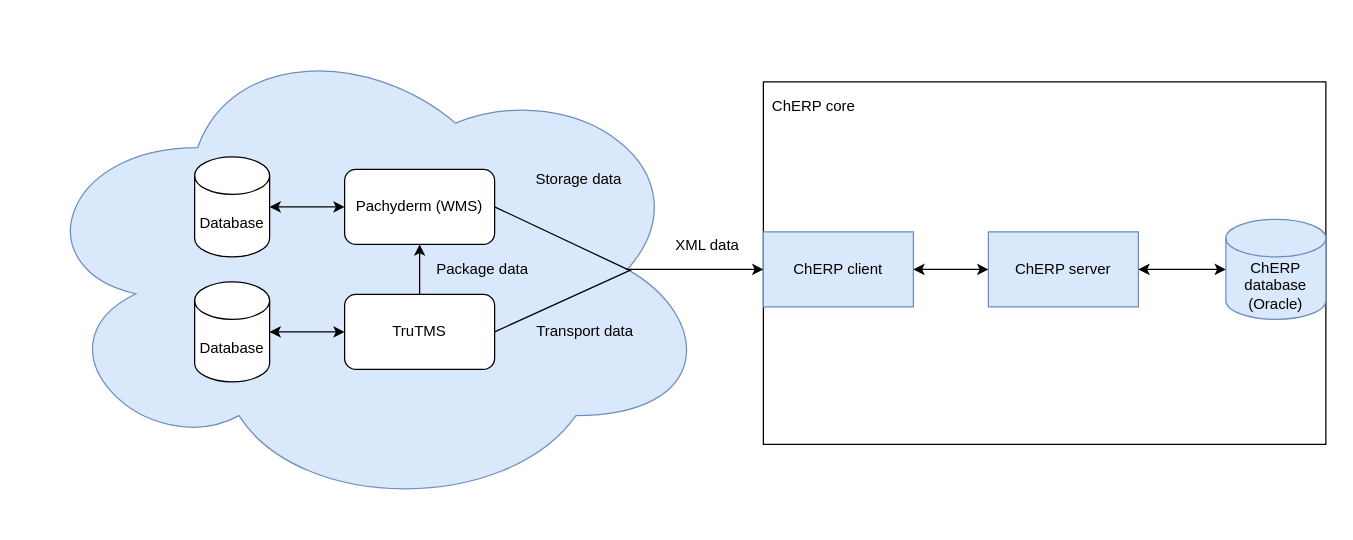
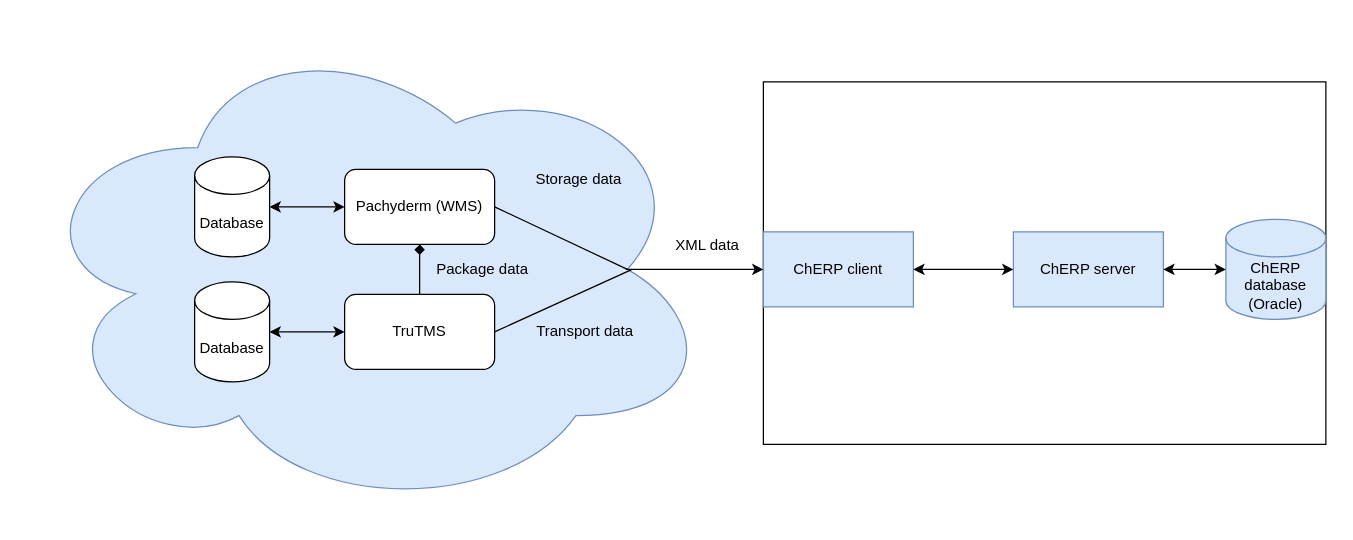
node "ChERP core": removed
edge "TruTMS" -> "Pachyderm (WMS)": arrowhead classic -> diamond
node "ChERP server": moved (1063, 269) -> (1088, 269)
